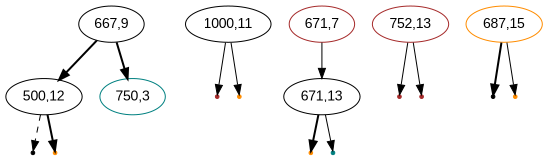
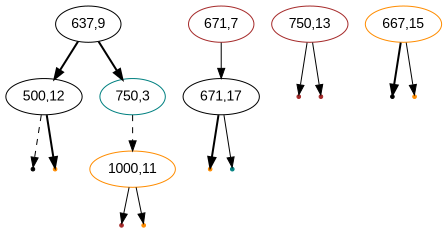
node "667,9": label "667,9" -> "637,9"
node "1000,11": color black -> darkorange
node "752,13": label "752,13" -> "750,13"
node "687,15": label "687,15" -> "667,15"
node "671,13": label "671,13" -> "671,17"
edge "750,3" -> "1000,11": added
